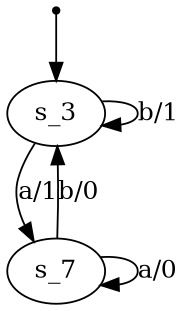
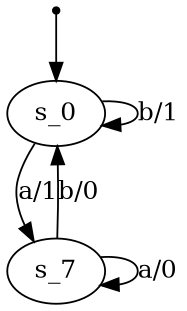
node "s_3": label "s_3" -> "s_0"
